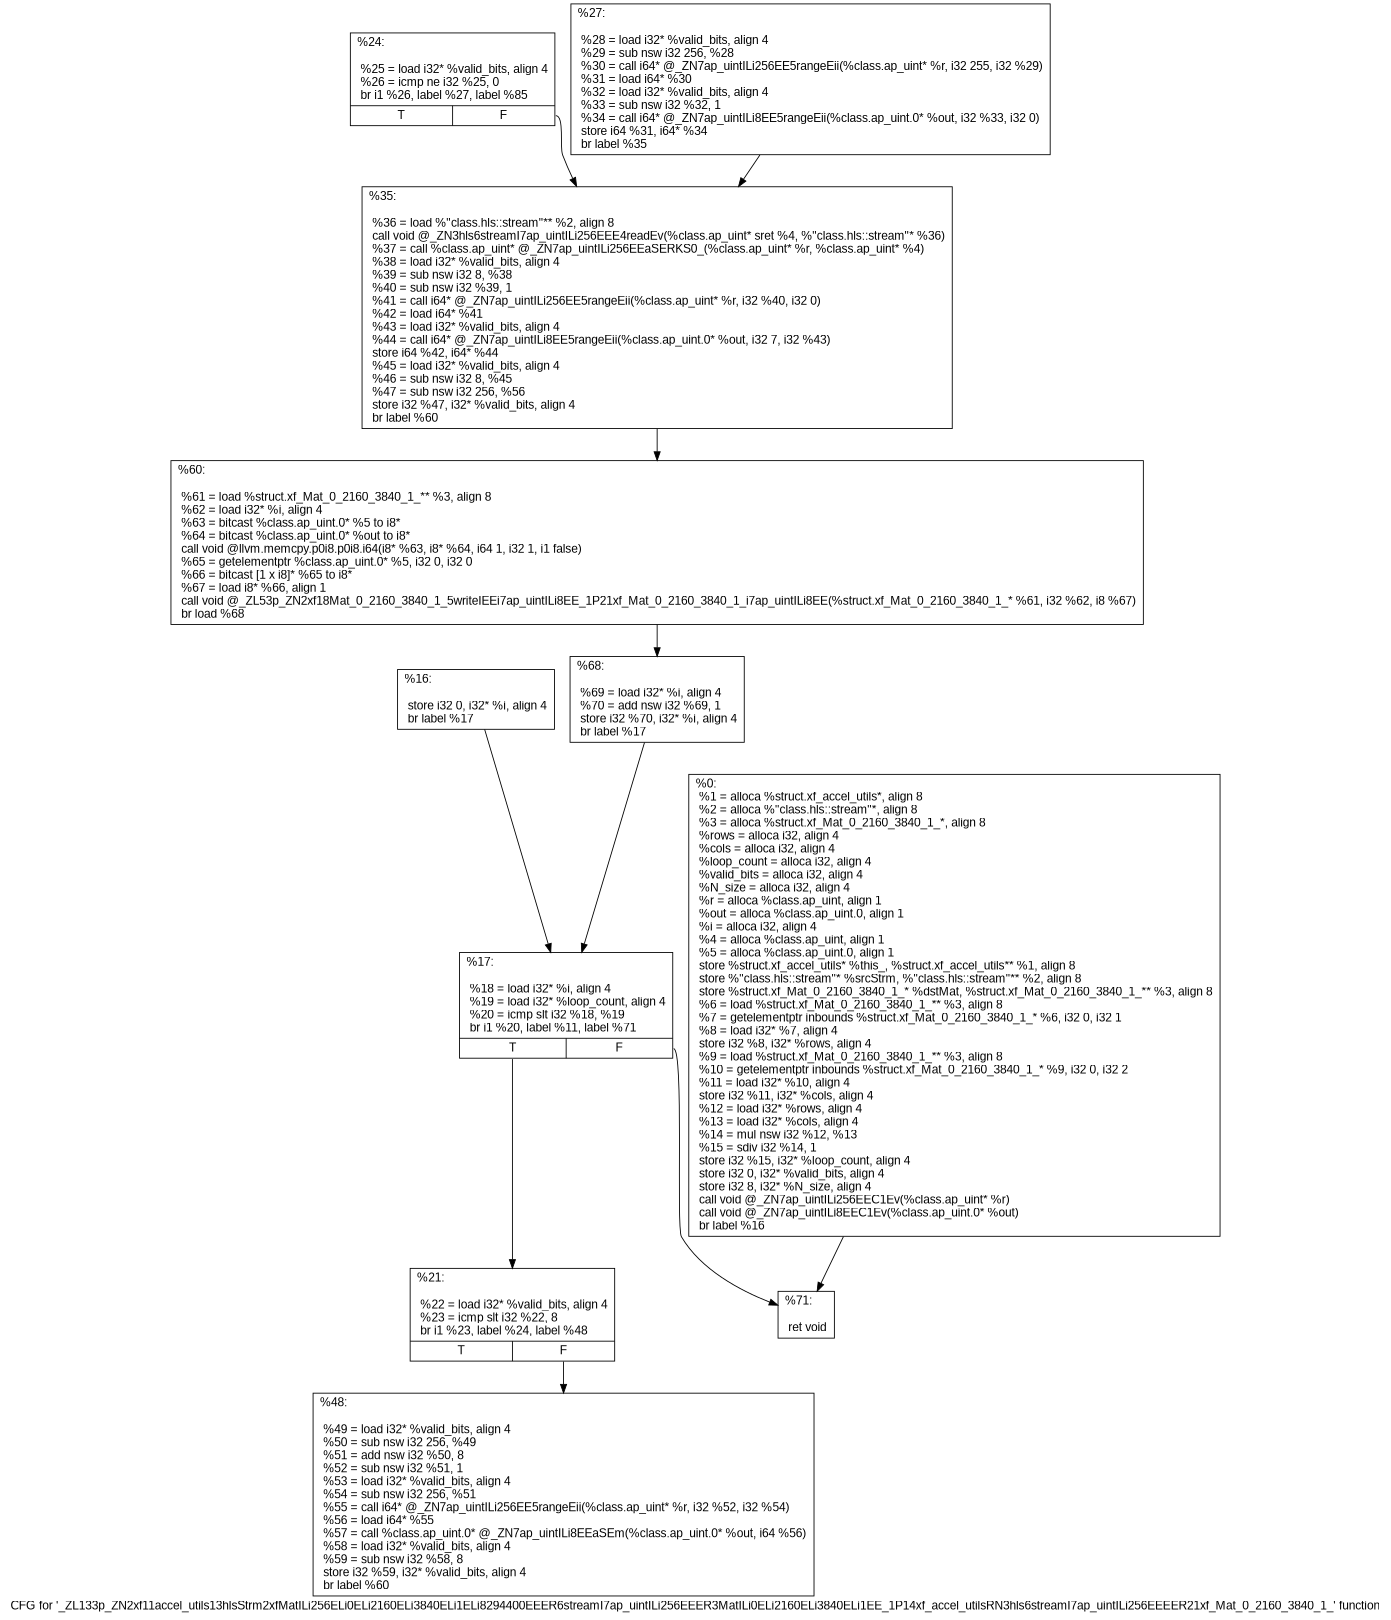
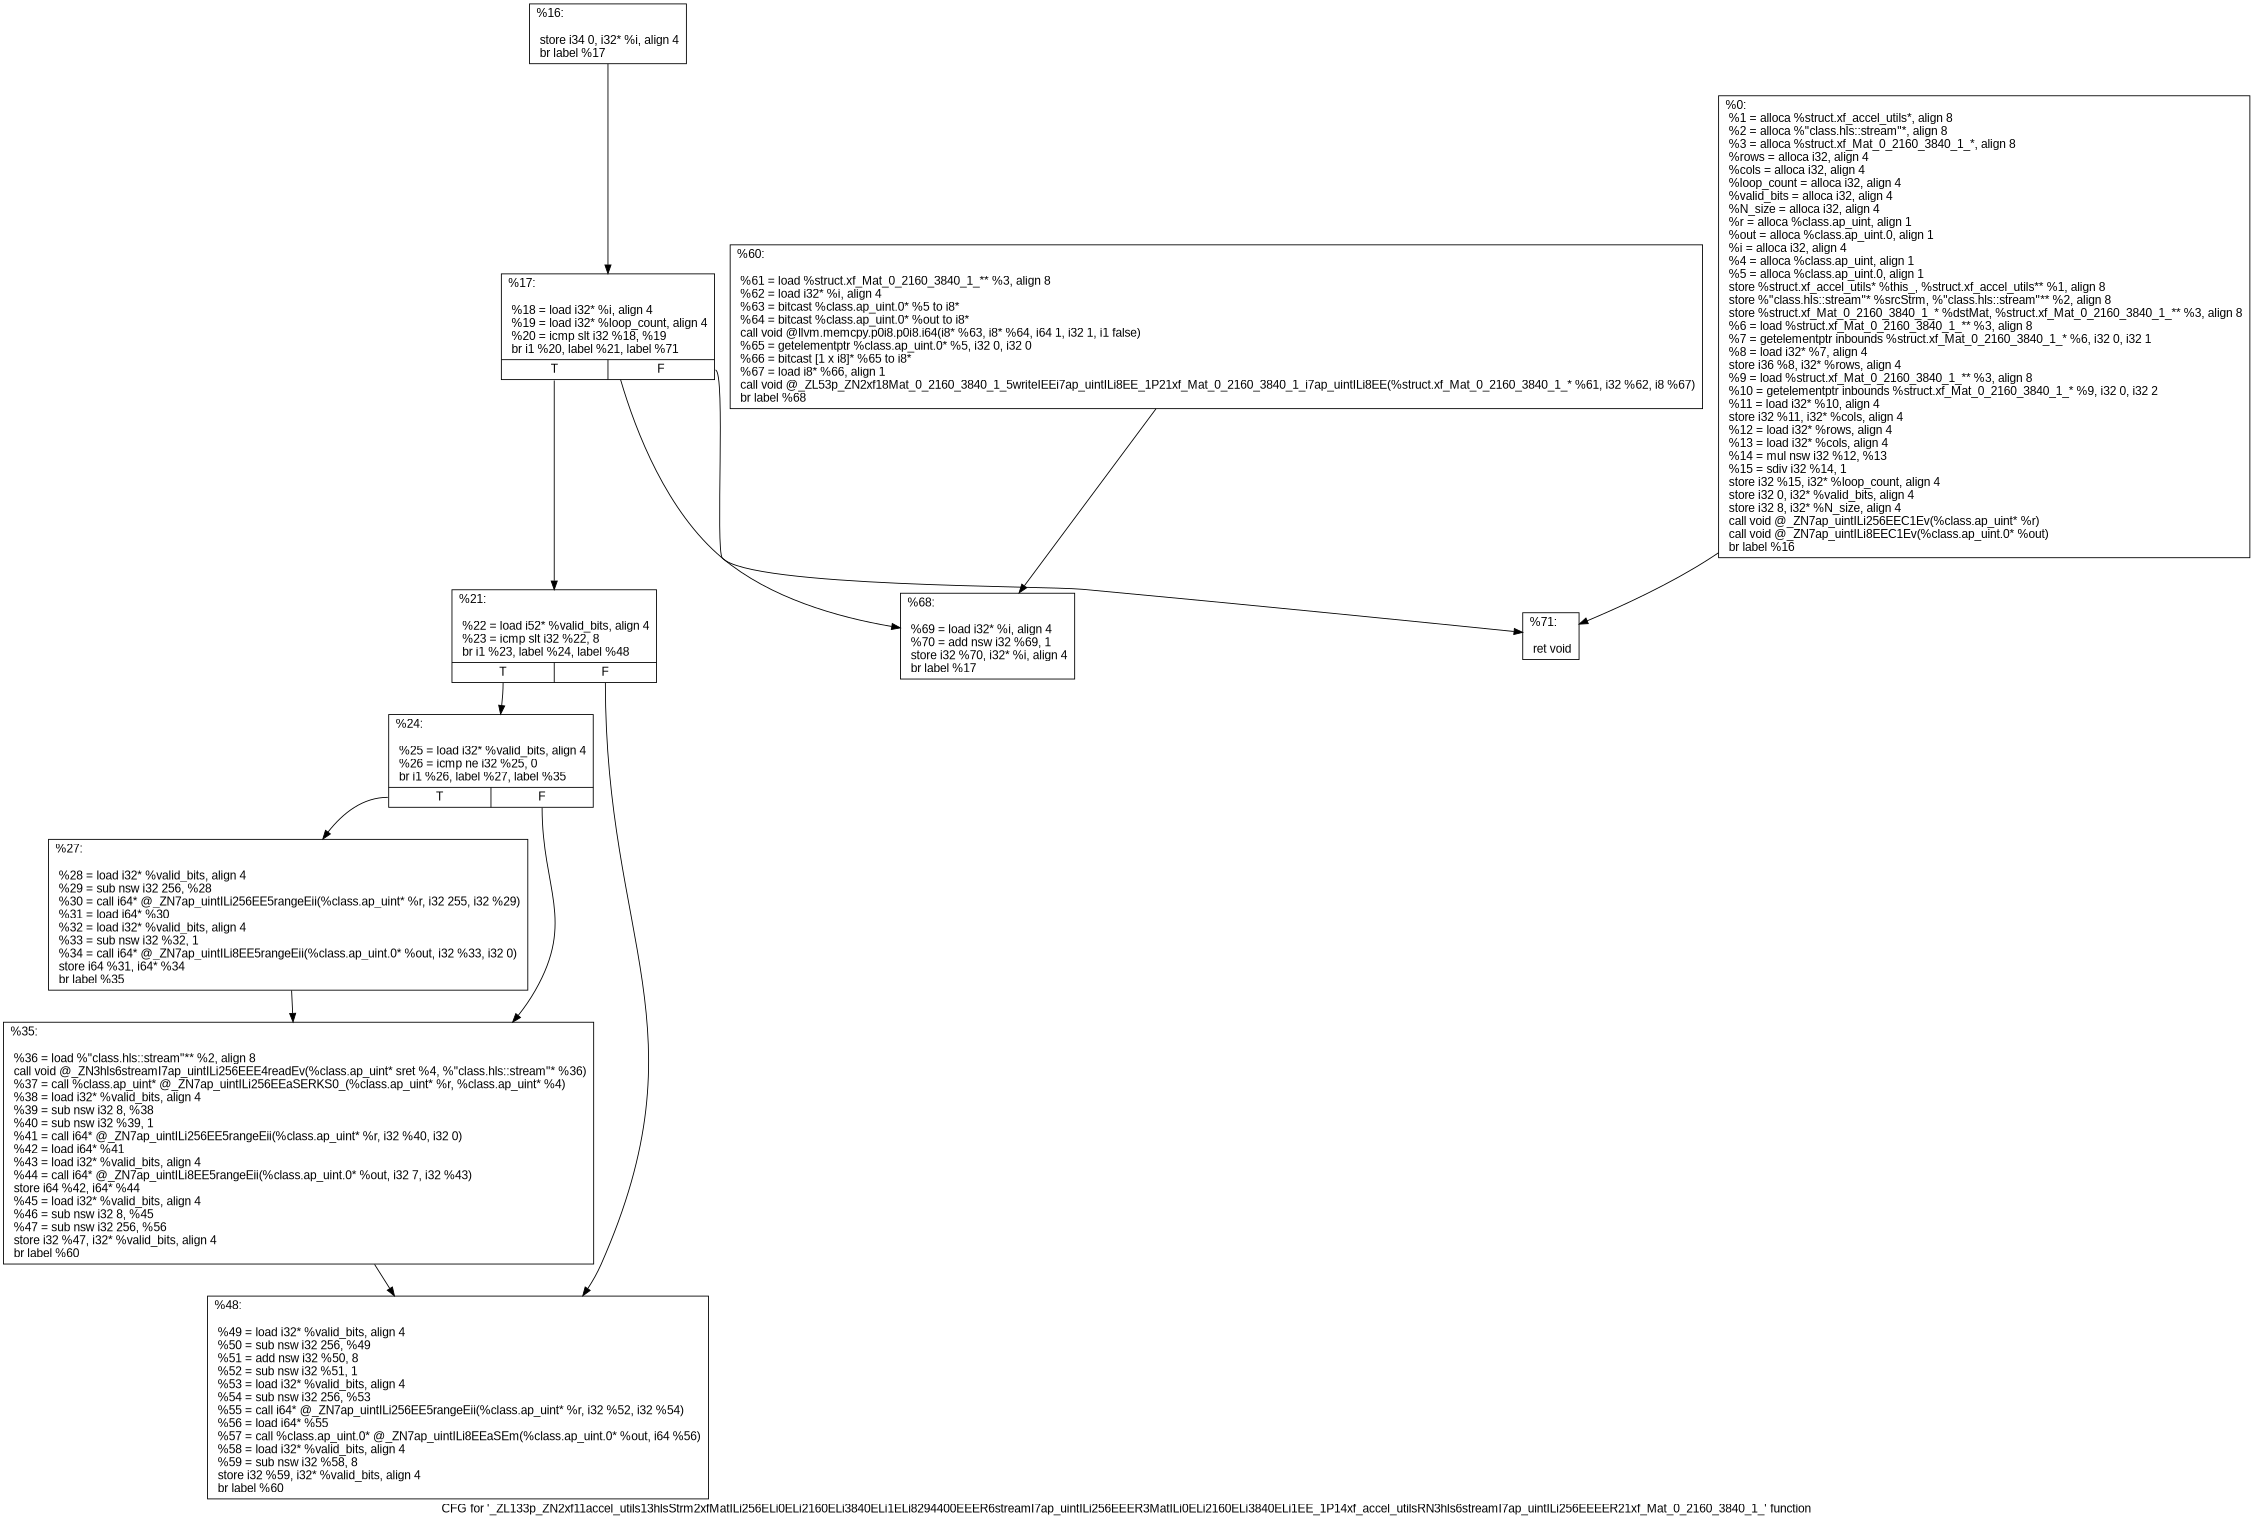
node "%24:": text "br i1 %26, label %27, label %85" -> "br i1 %26, label %27, label %35"
edge "%35:" -> "%60:": now "%35:" -> "%48:"
node "%60:": text "br load %68" -> "br label %68"
edge "%21:" -> "%24:": added
node "%16:": text "store i32 0, i32* %i, align 4" -> "store i34 0, i32* %i, align 4"
edge "%24:" -> "%27:": added
edge "%68:" -> "%17:": reversed
node "%17:": text "br i1 %20, label %11, label %71" -> "br i1 %20, label %21, label %71"
node "%0:": text "store i32 %8, i32* %rows, align 4" -> "store i36 %8, i32* %rows, align 4"
node "%21:": text "%22 = load i32* %valid_bits, align 4" -> "%22 = load i52* %valid_bits, align 4"
node "%48:": text "%54 = sub nsw i32 256, %51" -> "%54 = sub nsw i32 256, %53"
